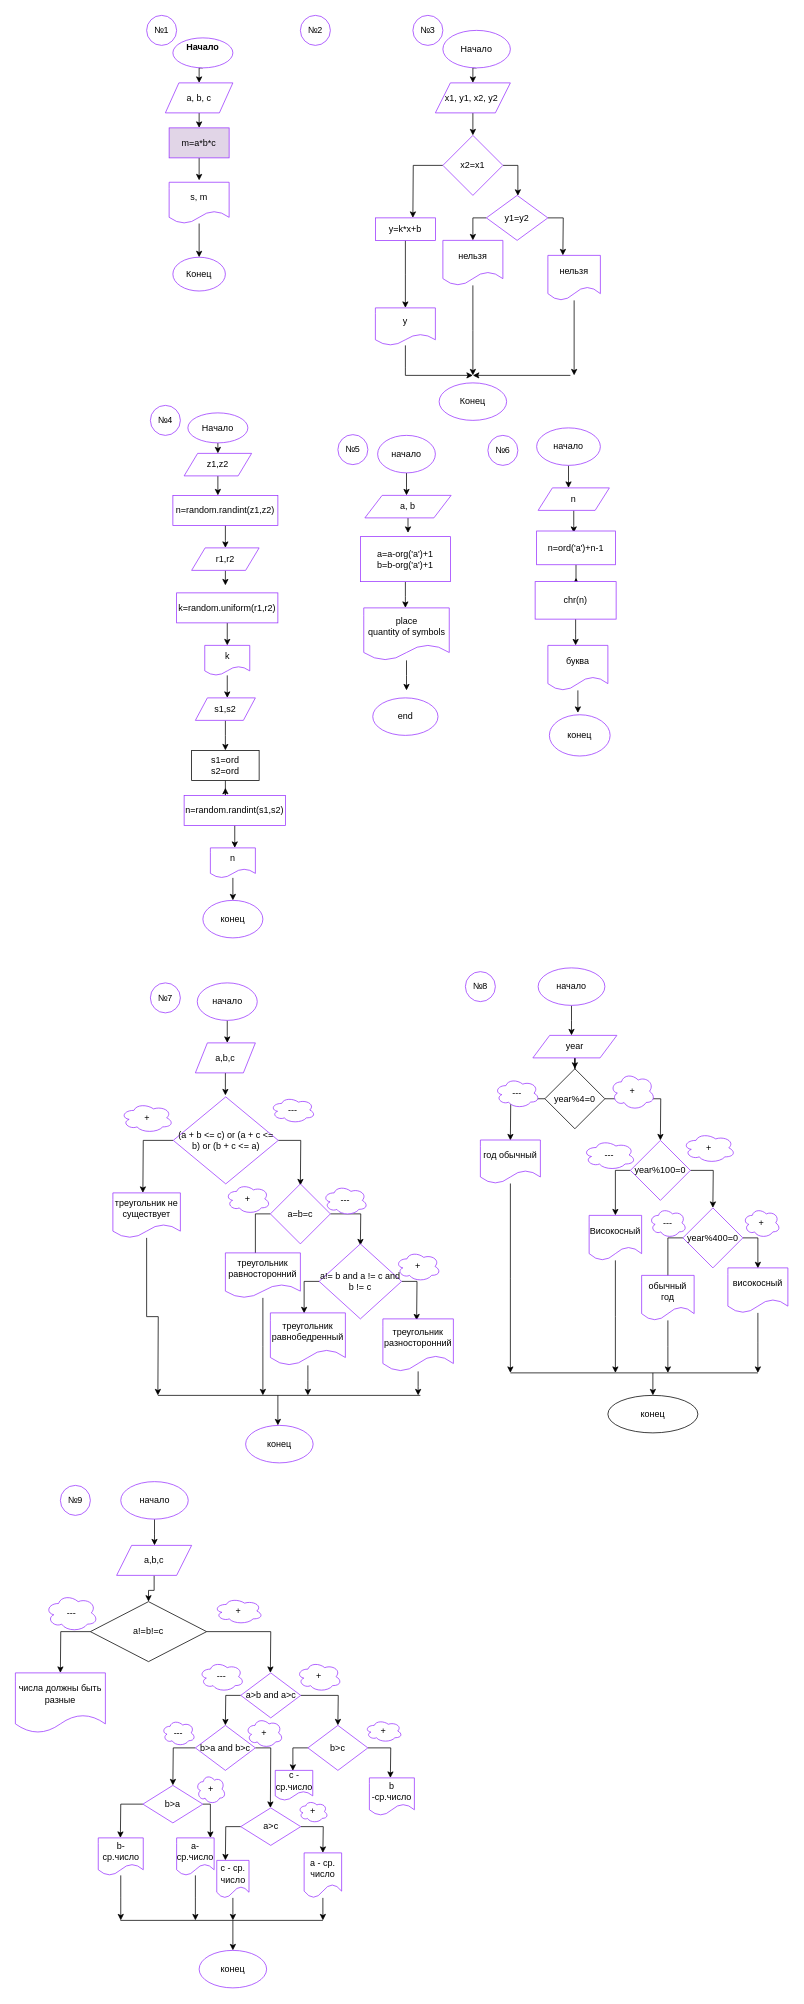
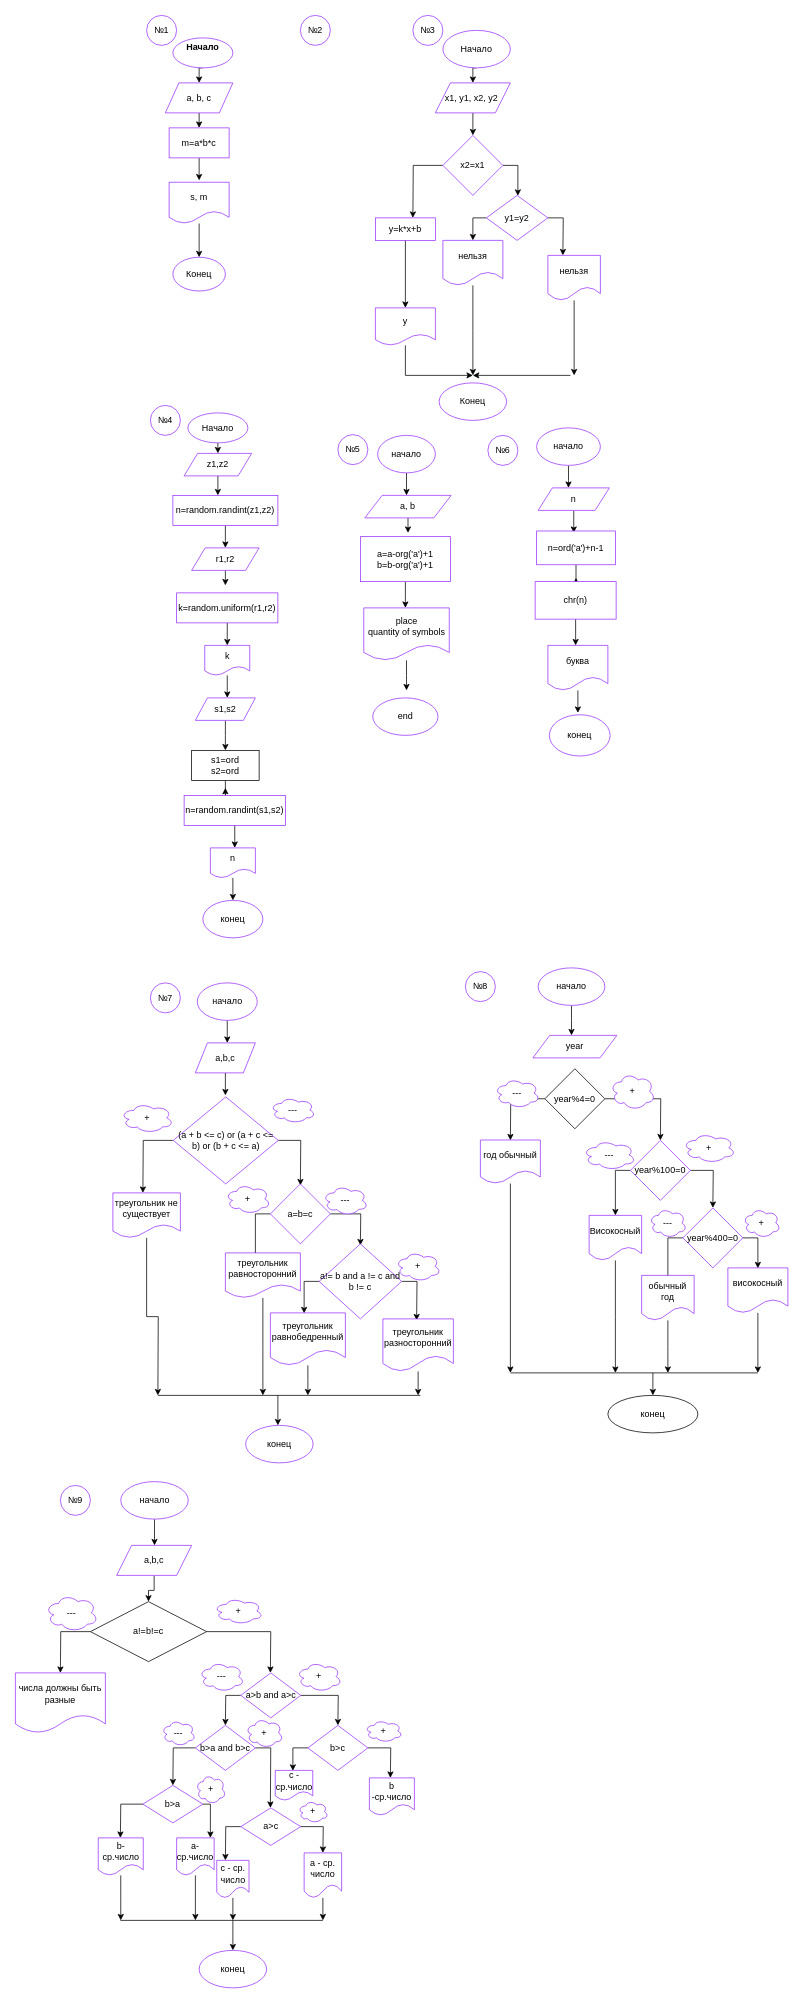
node "m=a*b*c": fillcolor #e1d5e7 -> #ffffff
edge "year" -> "year%4=0": removed
